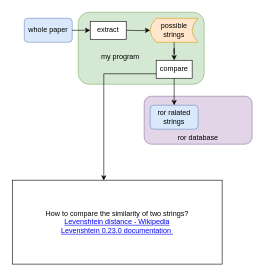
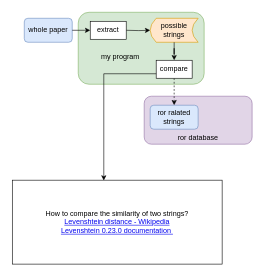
edge "compare" -> "ror ralated strings": style solid -> dashed
